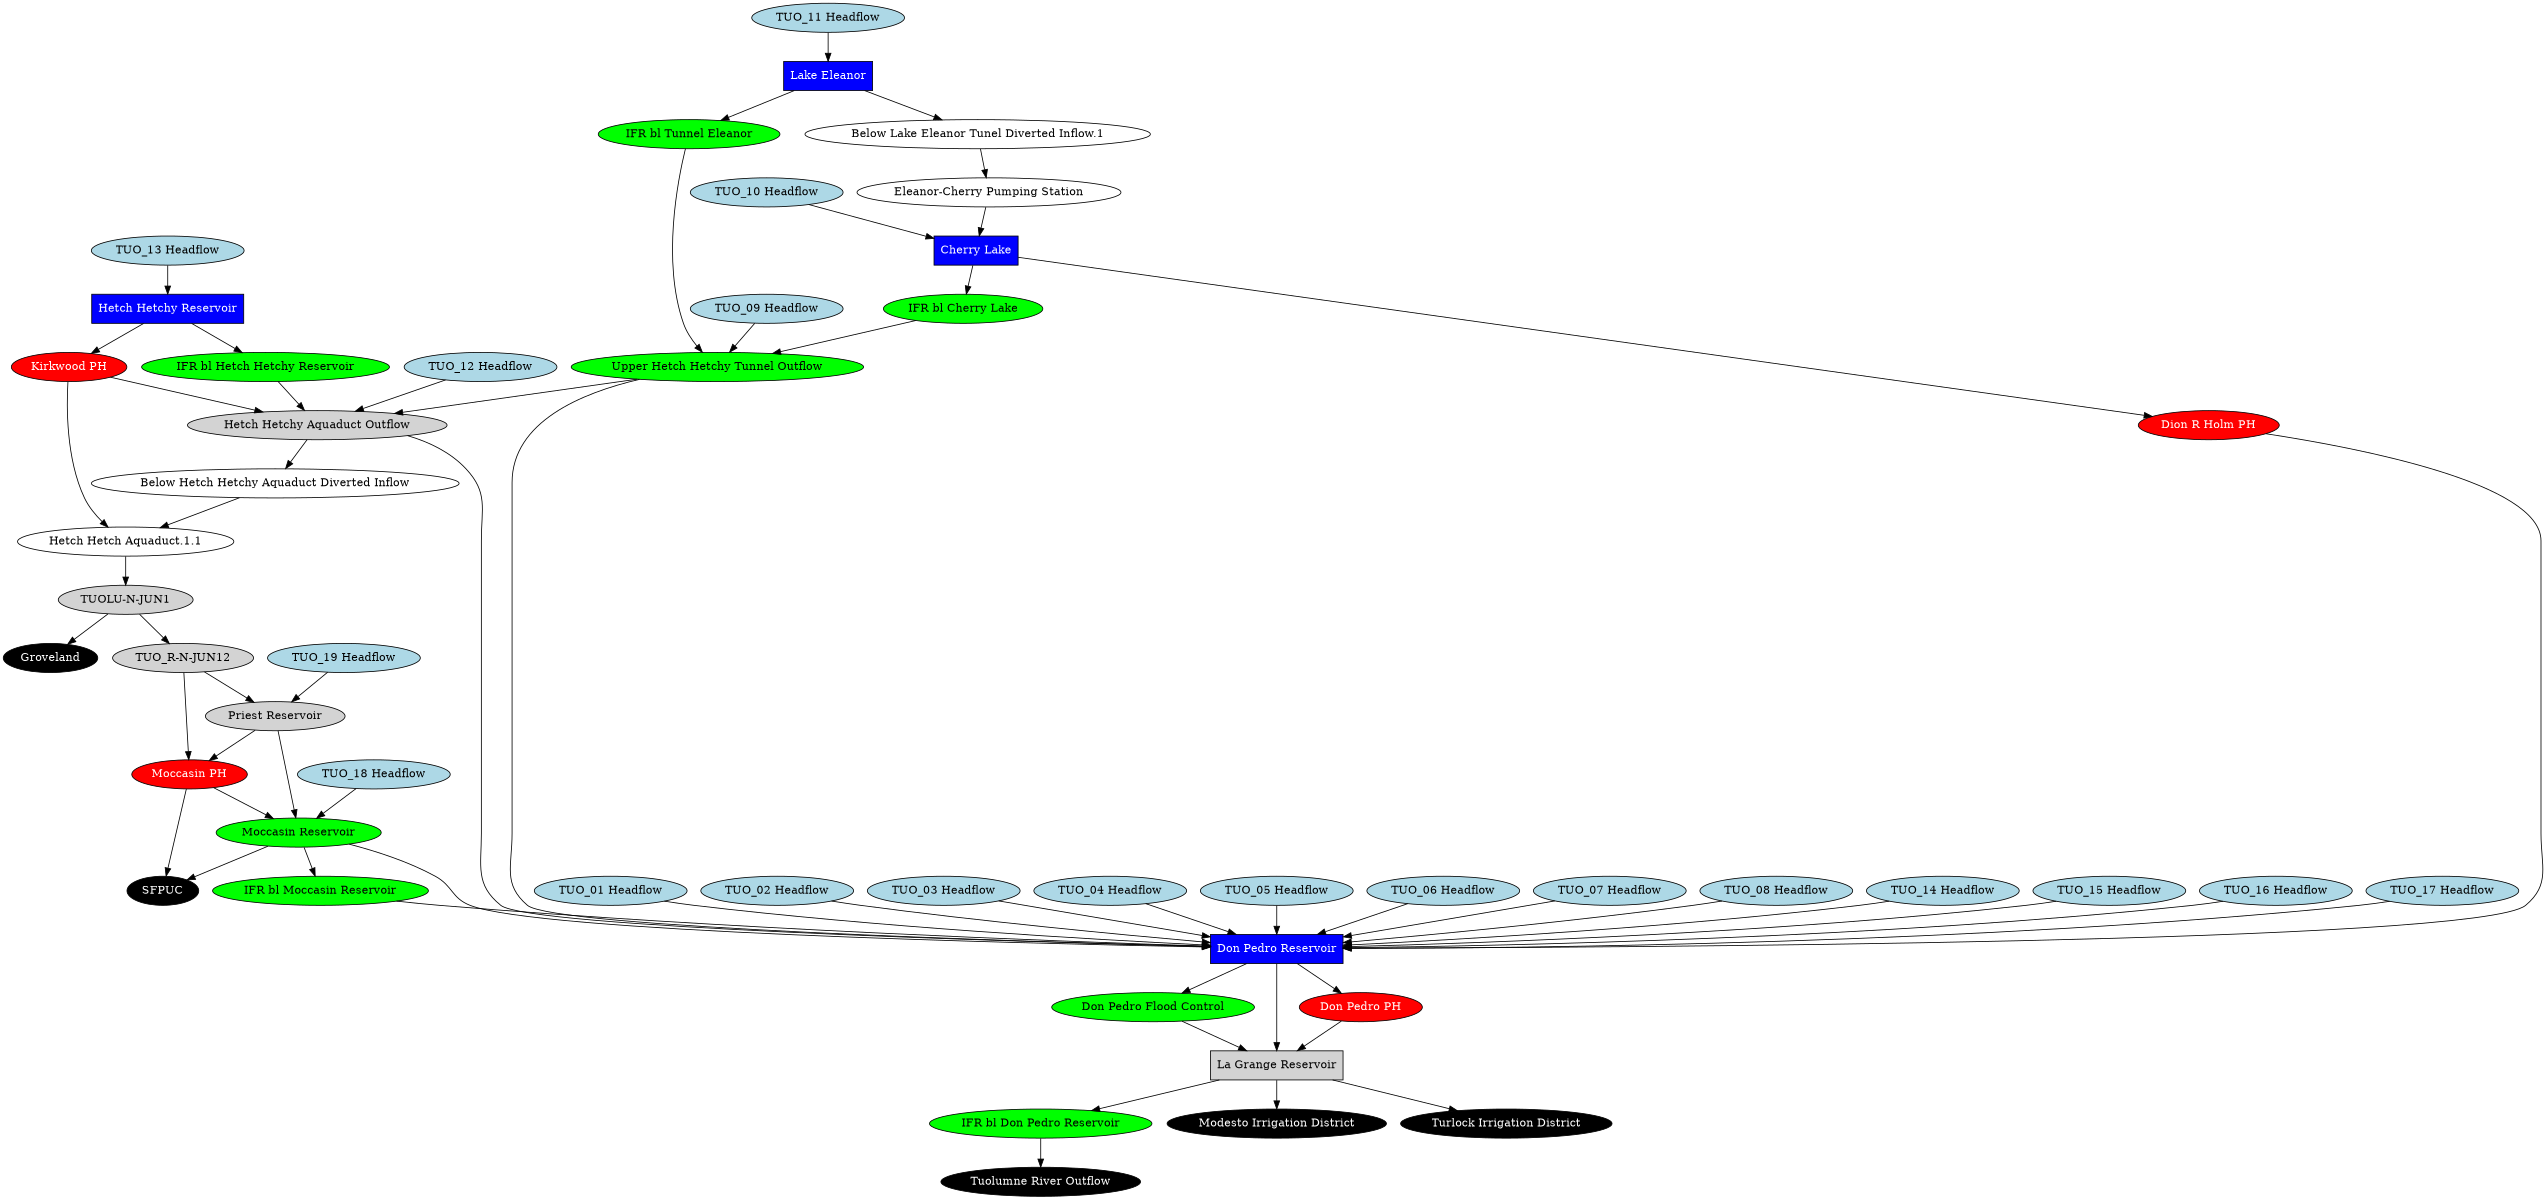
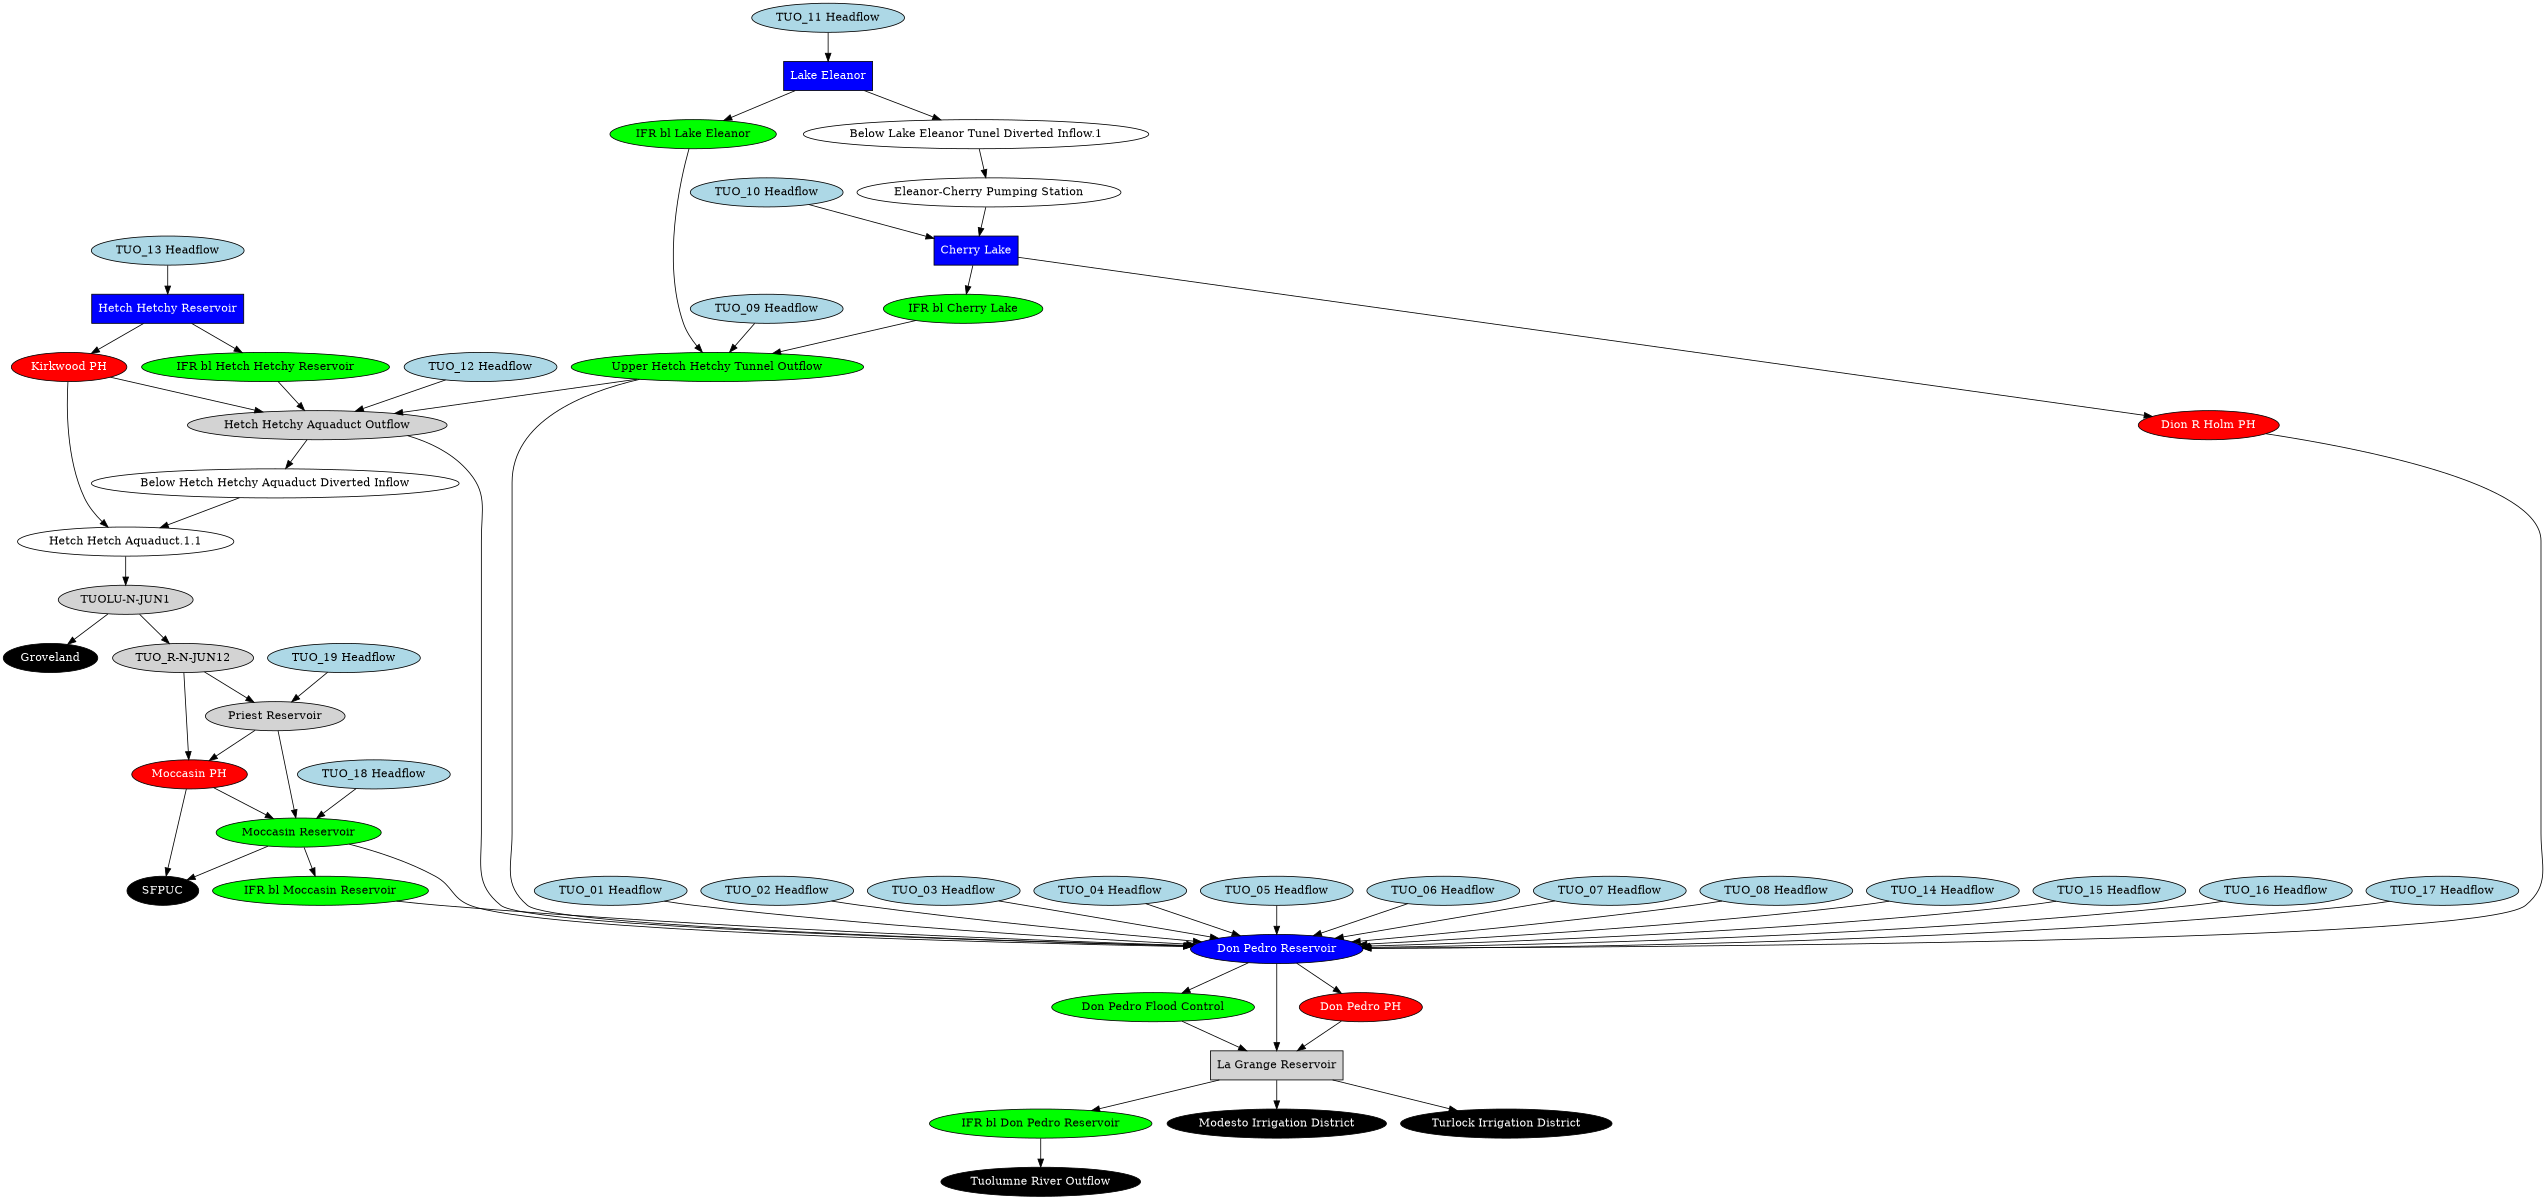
node "IFR bl Tunnel Eleanor": label "IFR bl Tunnel Eleanor" -> "IFR bl Lake Eleanor"
node "Don Pedro Reservoir": shape box -> ellipse
